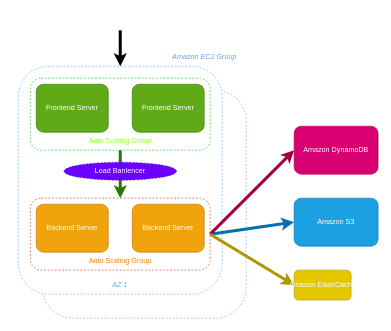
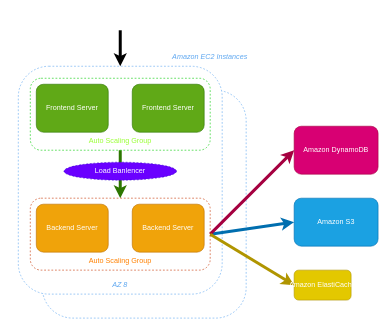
node "Amazon EC2 Group": label "Amazon EC2 Group" -> "Amazon EC2 Instances"
node "AZ 1": label "AZ 1" -> "AZ 8"
